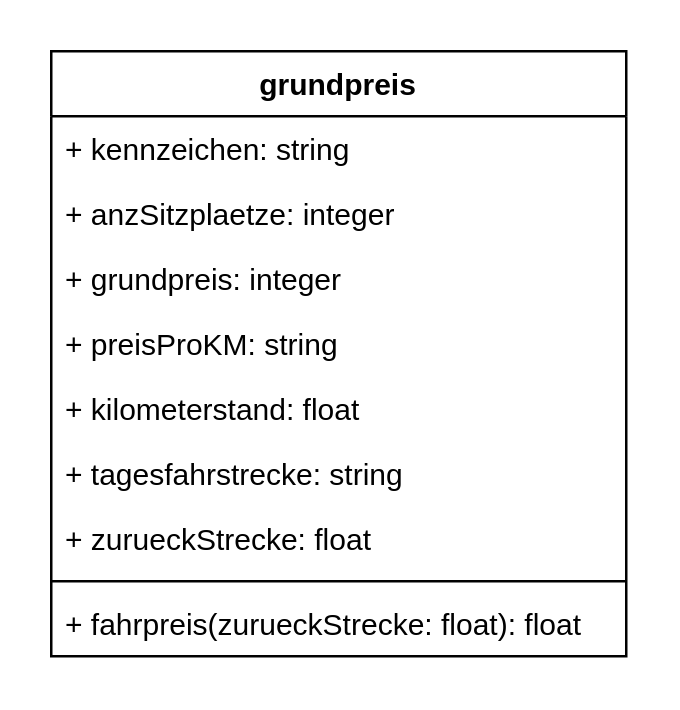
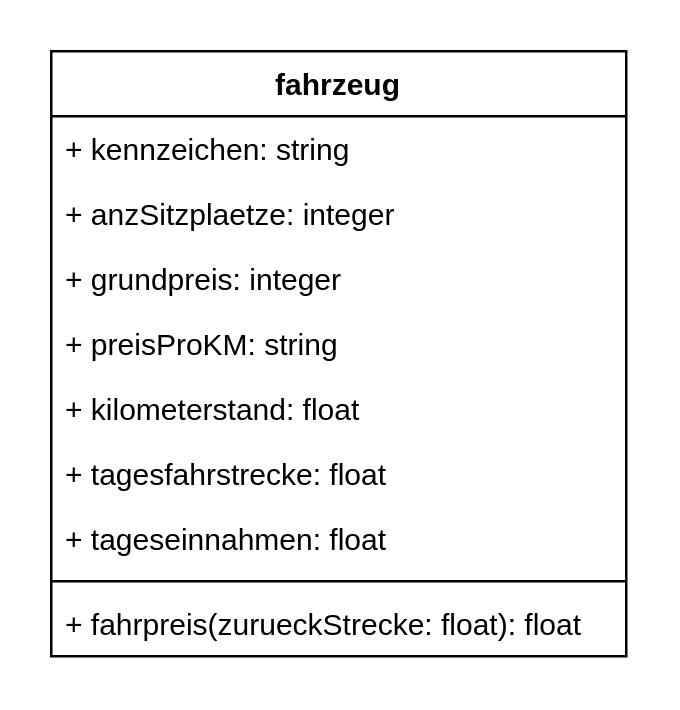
node "grundpreis": label "grundpreis" -> "fahrzeug"
node "+ tagesfahrstrecke: string": label "+ tagesfahrstrecke: string" -> "+ tagesfahrstrecke: float"
node "+ zurueckStrecke: float": label "+ zurueckStrecke: float" -> "+ tageseinnahmen: float"
